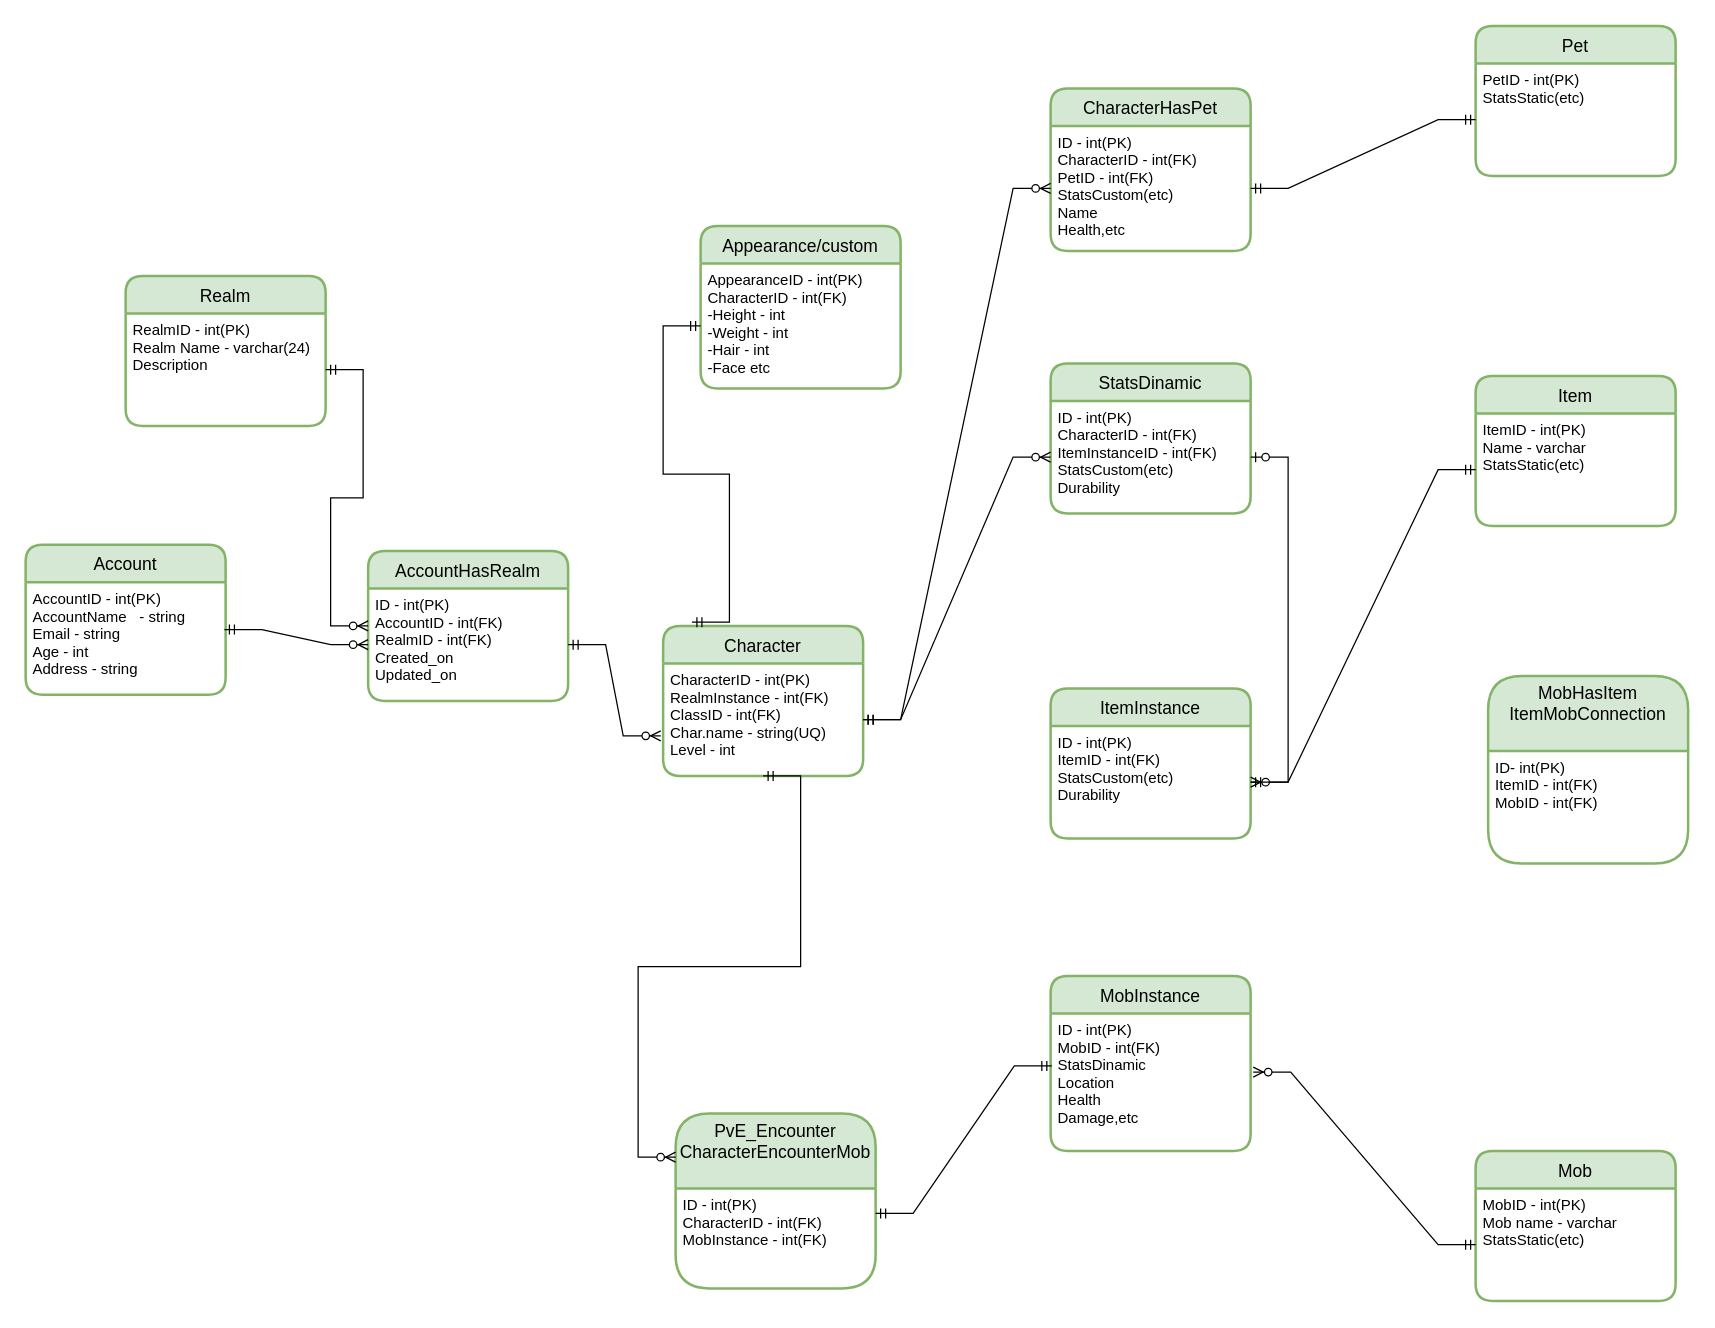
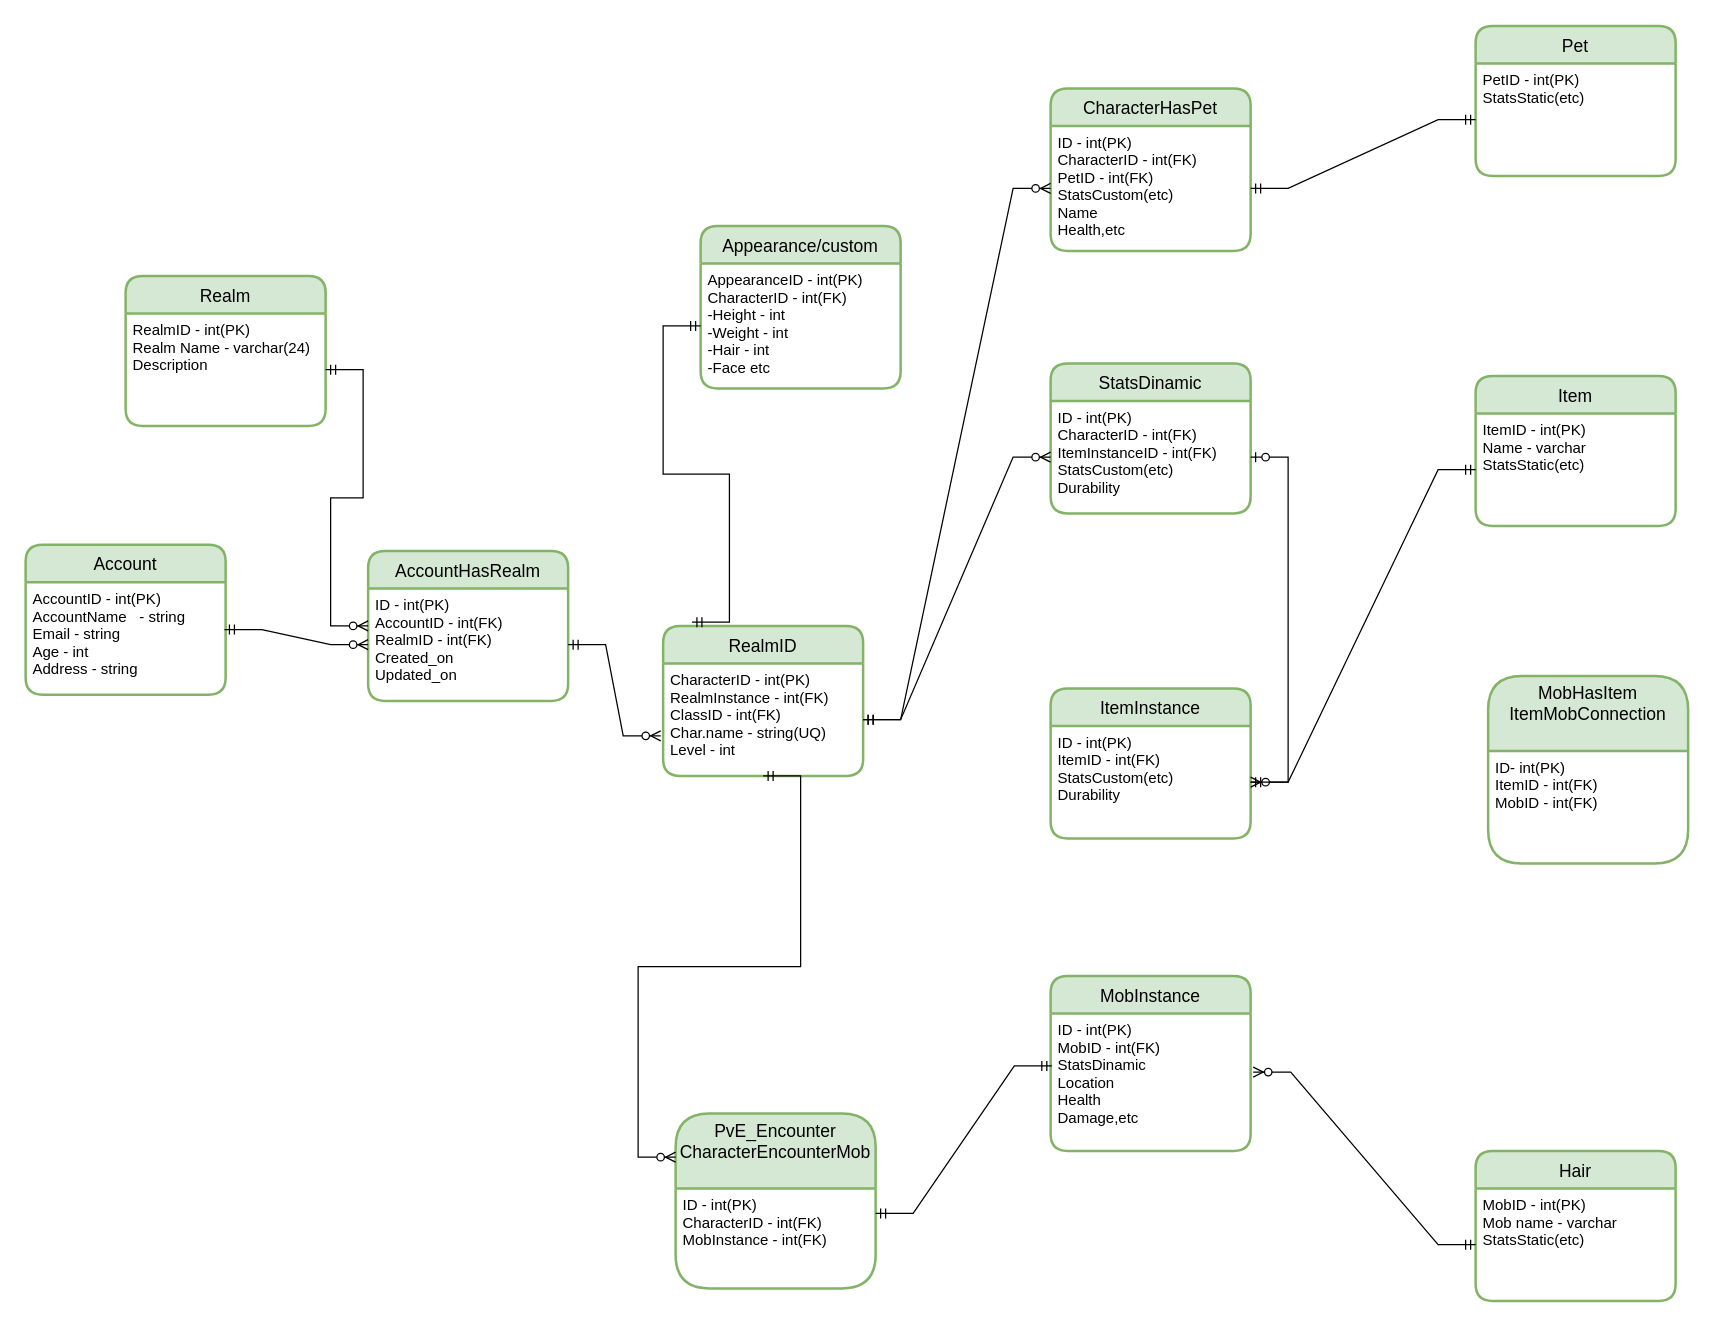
node "Character": label "Character" -> "RealmID"
node "Mob": label "Mob" -> "Hair"
